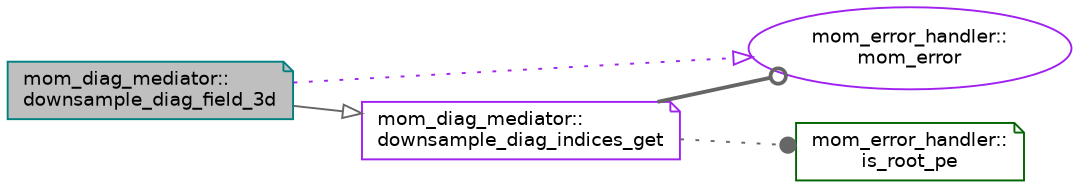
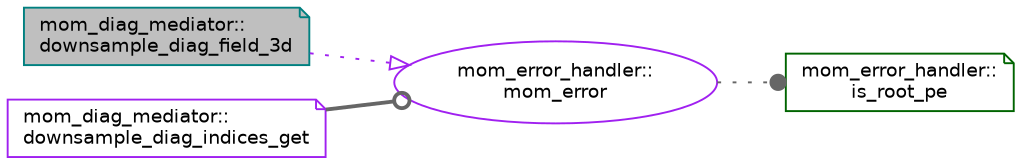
edge "mom_diag_mediator:: downsample_diag_field_3d" -> "mom_diag_mediator:: downsample_diag_indices_get": removed
edge "mom_diag_mediator:: downsample_diag_indices_get" -> "mom_error_handler:: is_root_pe": now "mom_error_handler:: mom_error" -> "mom_error_handler:: is_root_pe"
